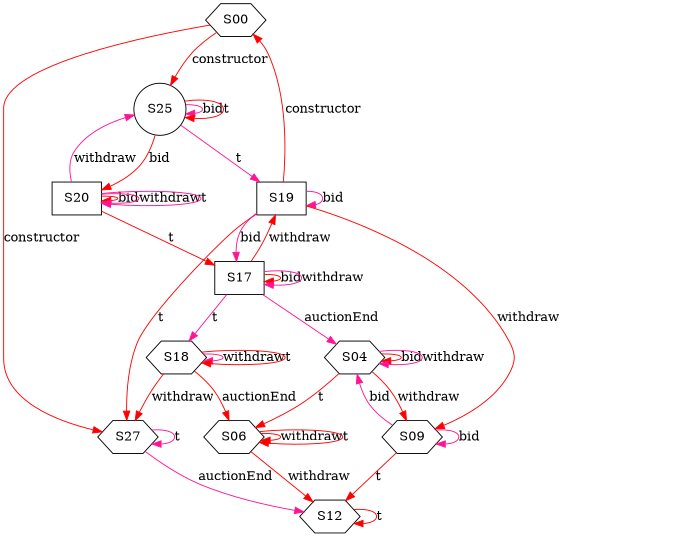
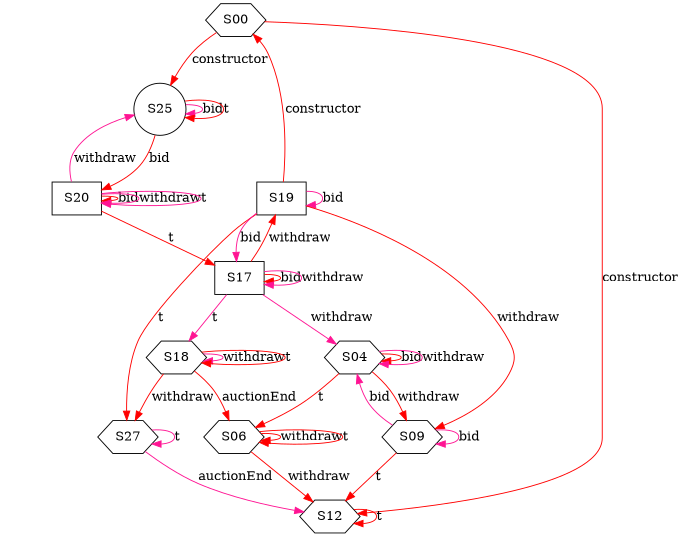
edge "S25" -> "S19": removed, label "t"
edge "S00" -> "S27": now "S00" -> "S12"
edge "S17" -> "S04": label "auctionEnd" -> "withdraw"
